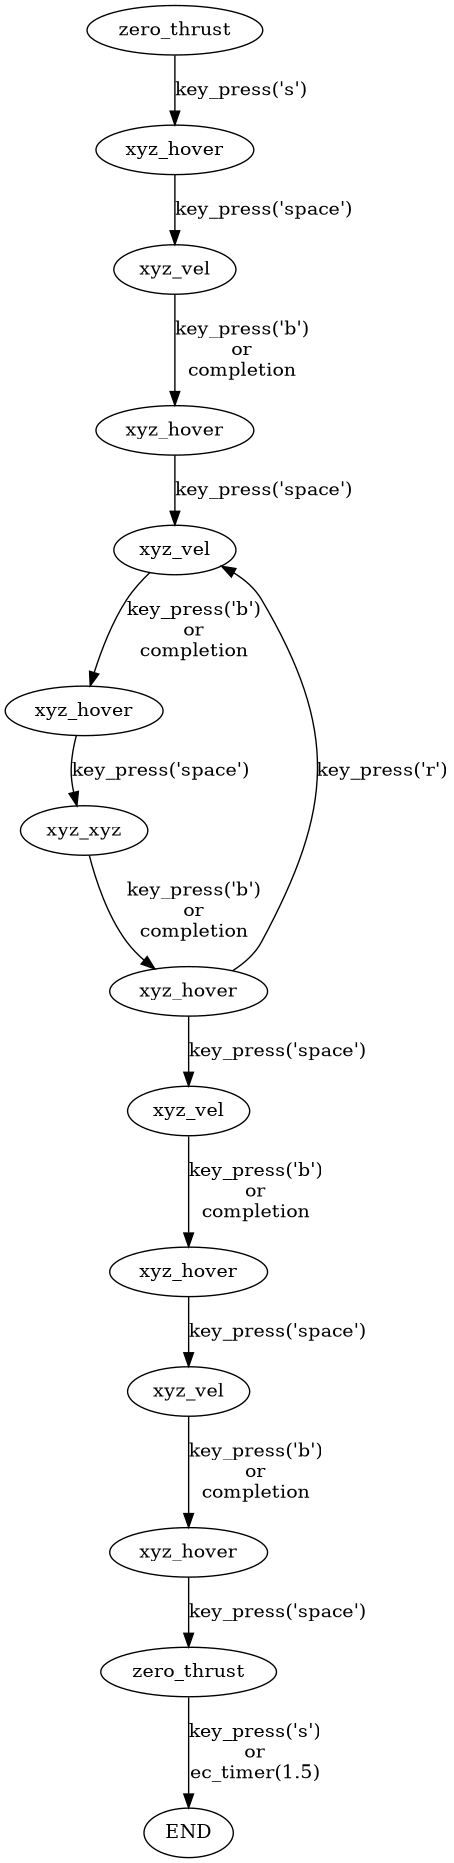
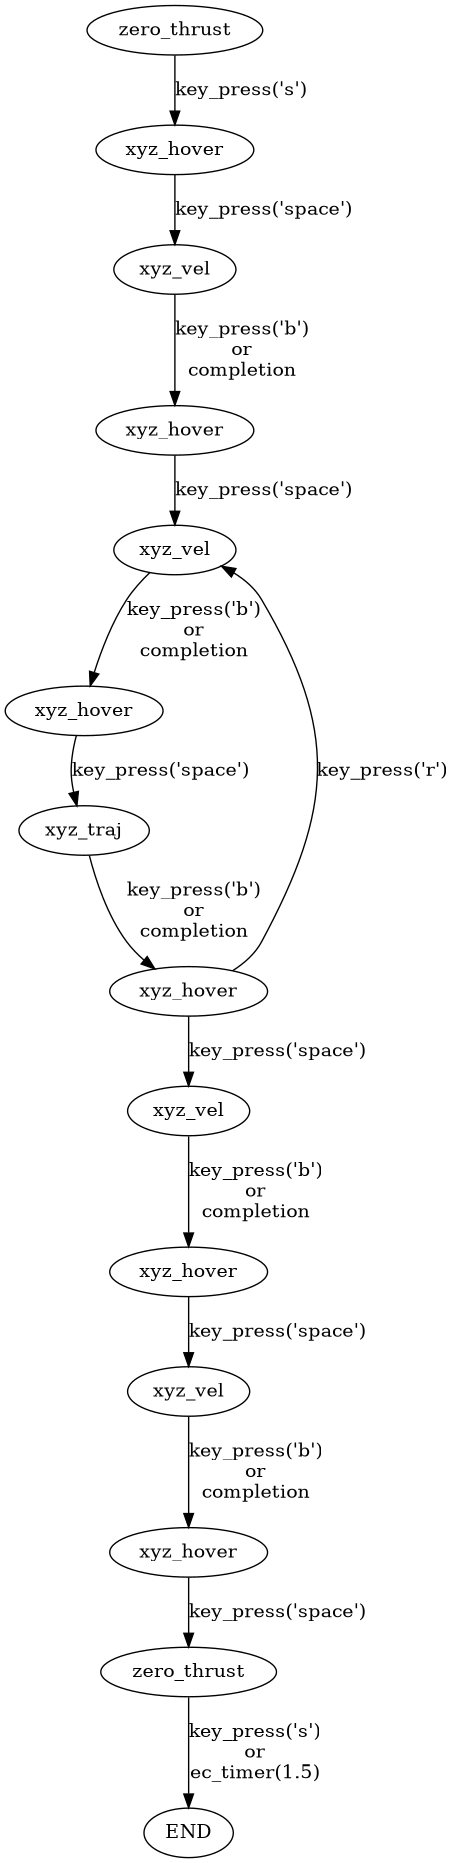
node "xyz_xyz": label "xyz_xyz" -> "xyz_traj"
